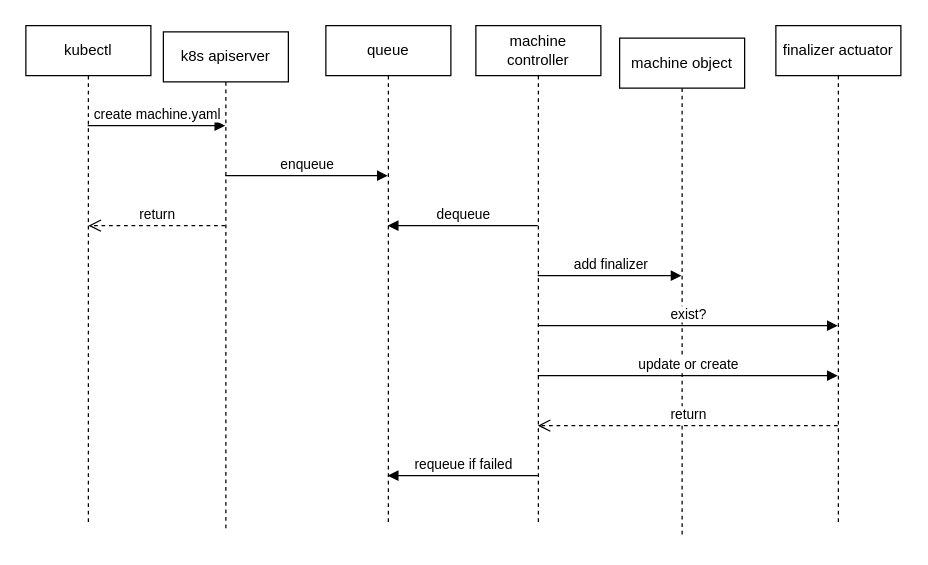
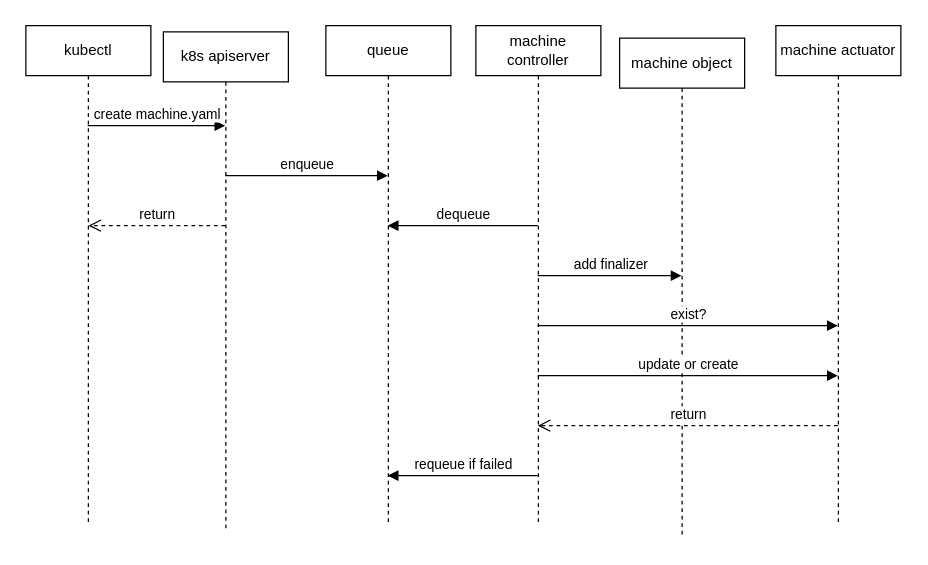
node "finalizer actuator": label "finalizer actuator" -> "machine actuator"
